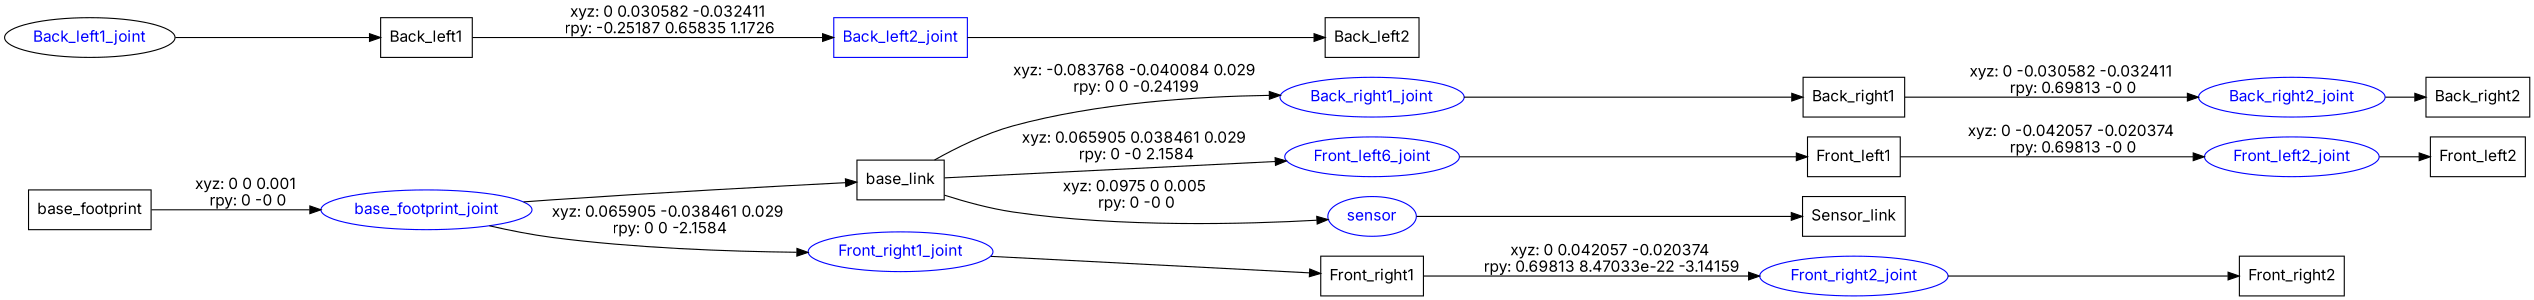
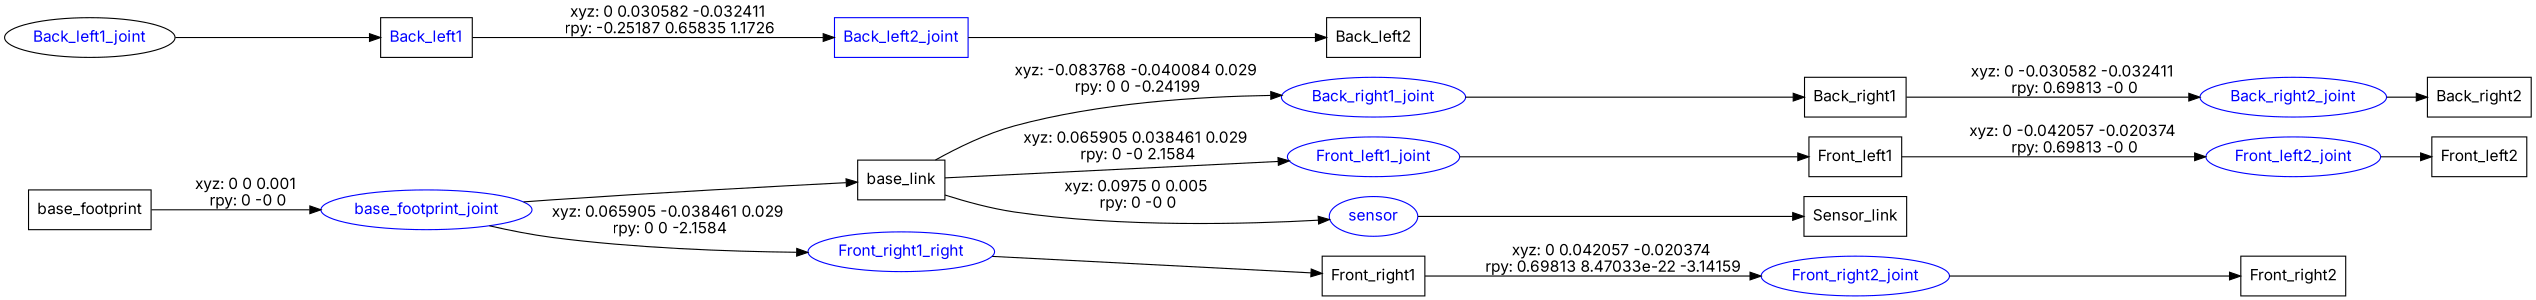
node "Back_left1": fontcolor black -> blue
node "Front_left6_joint": label "Front_left6_joint" -> "Front_left1_joint"
node "Front_right1_joint": label "Front_right1_joint" -> "Front_right1_right"
